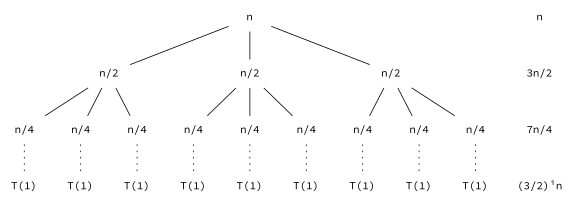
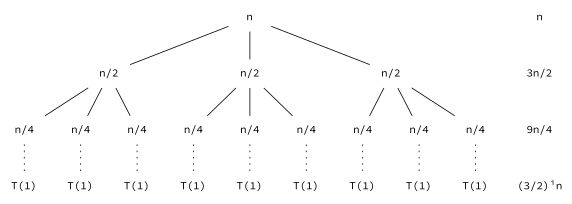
node "7n/4": label "7n/4" -> "9n/4"
